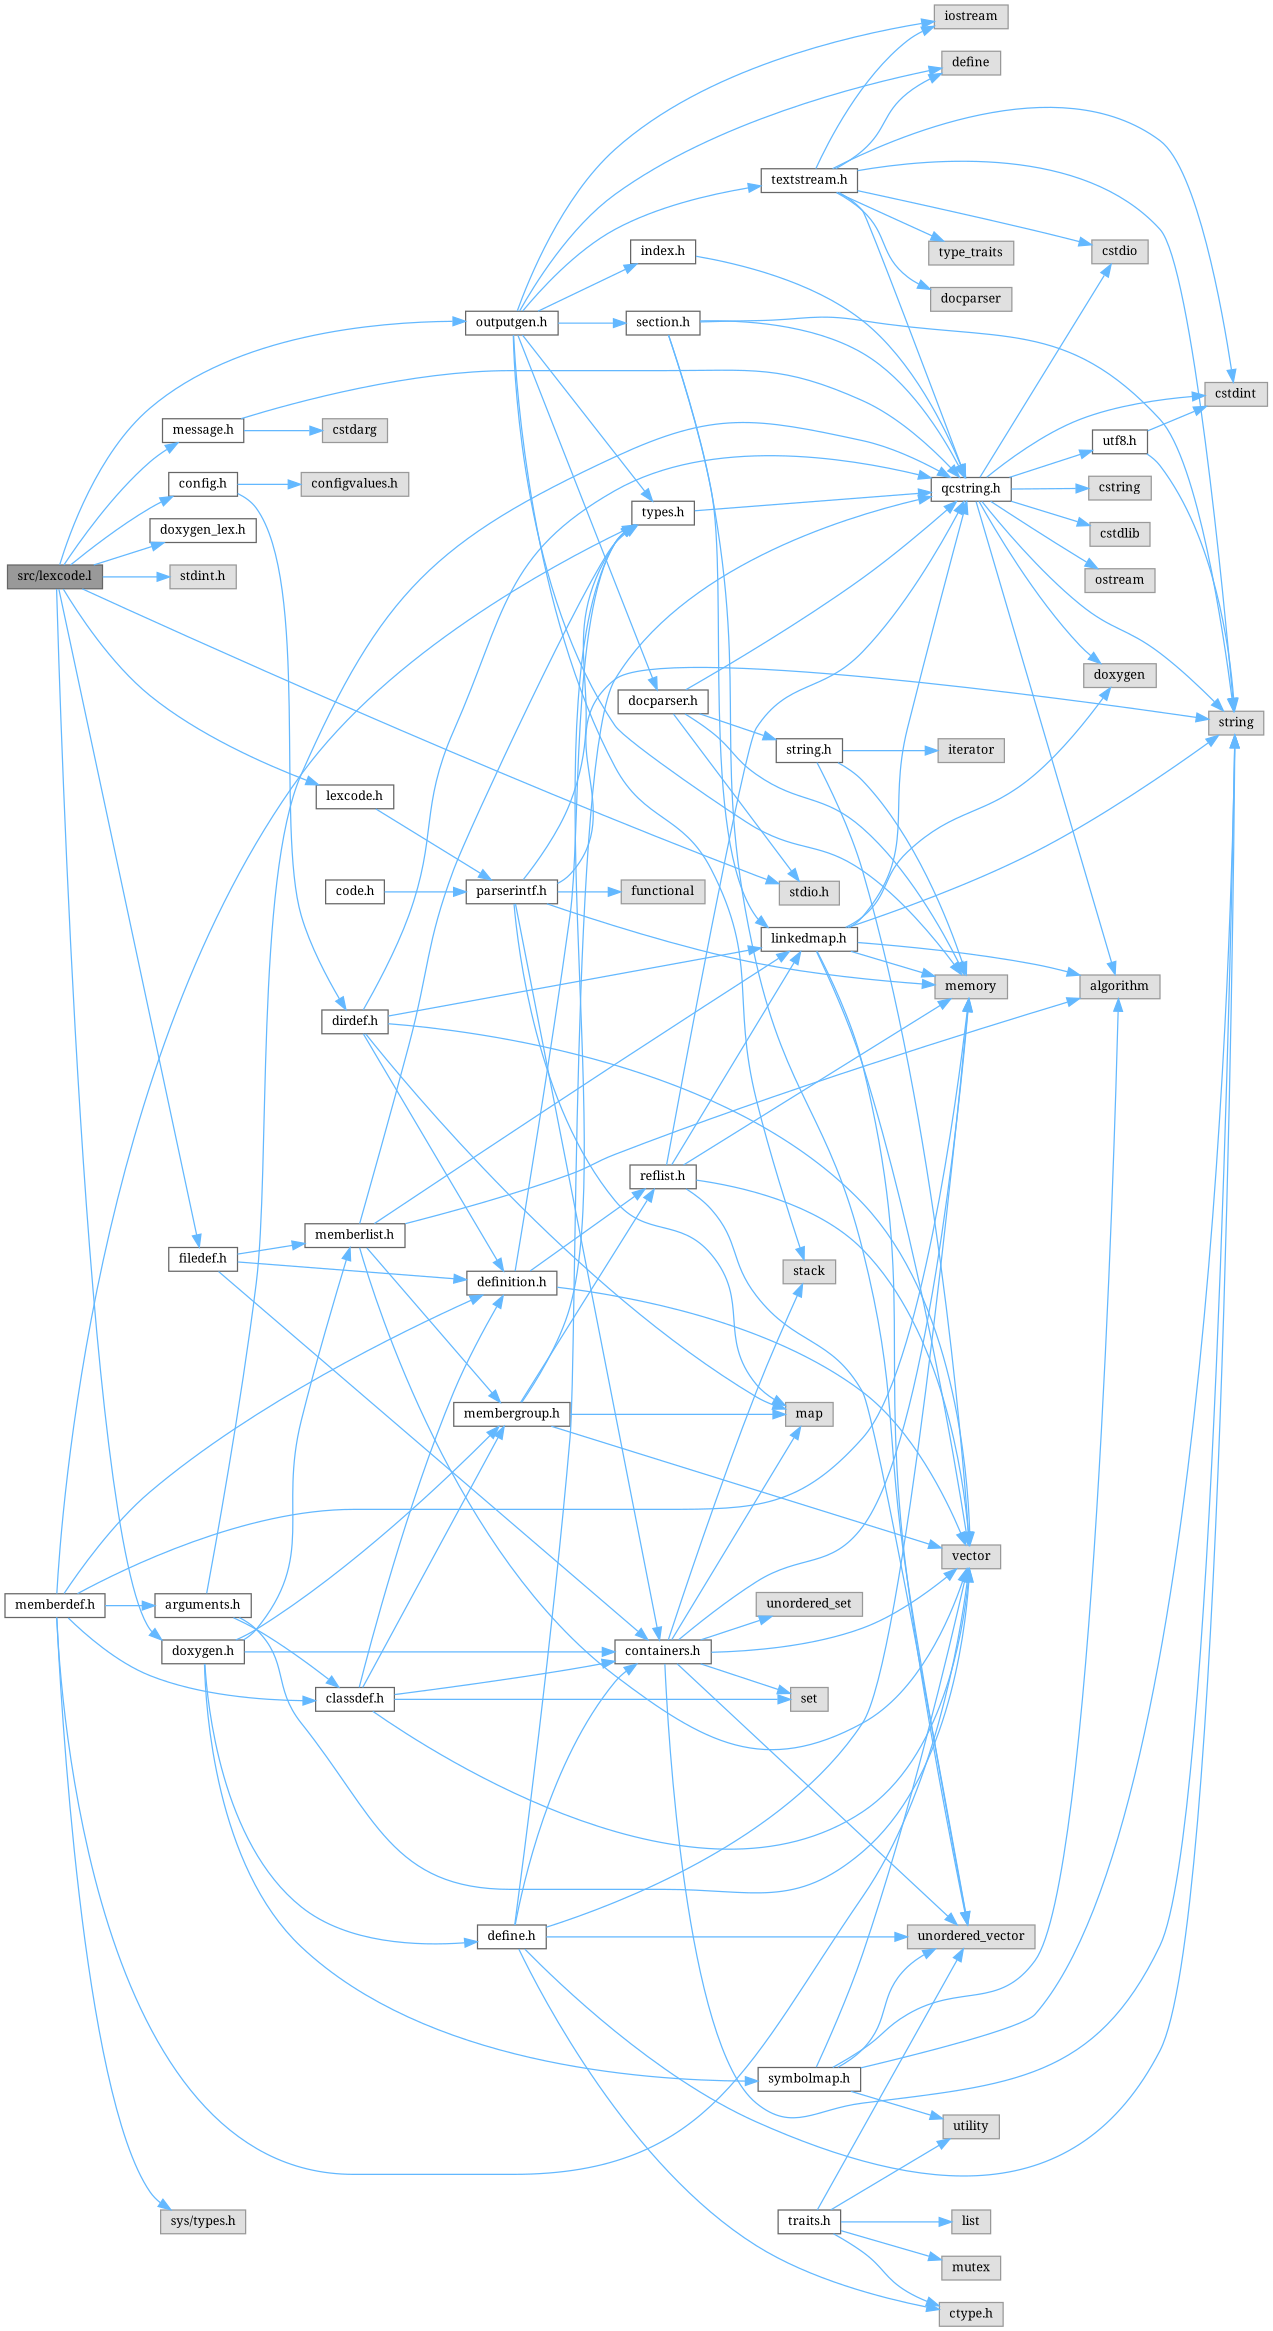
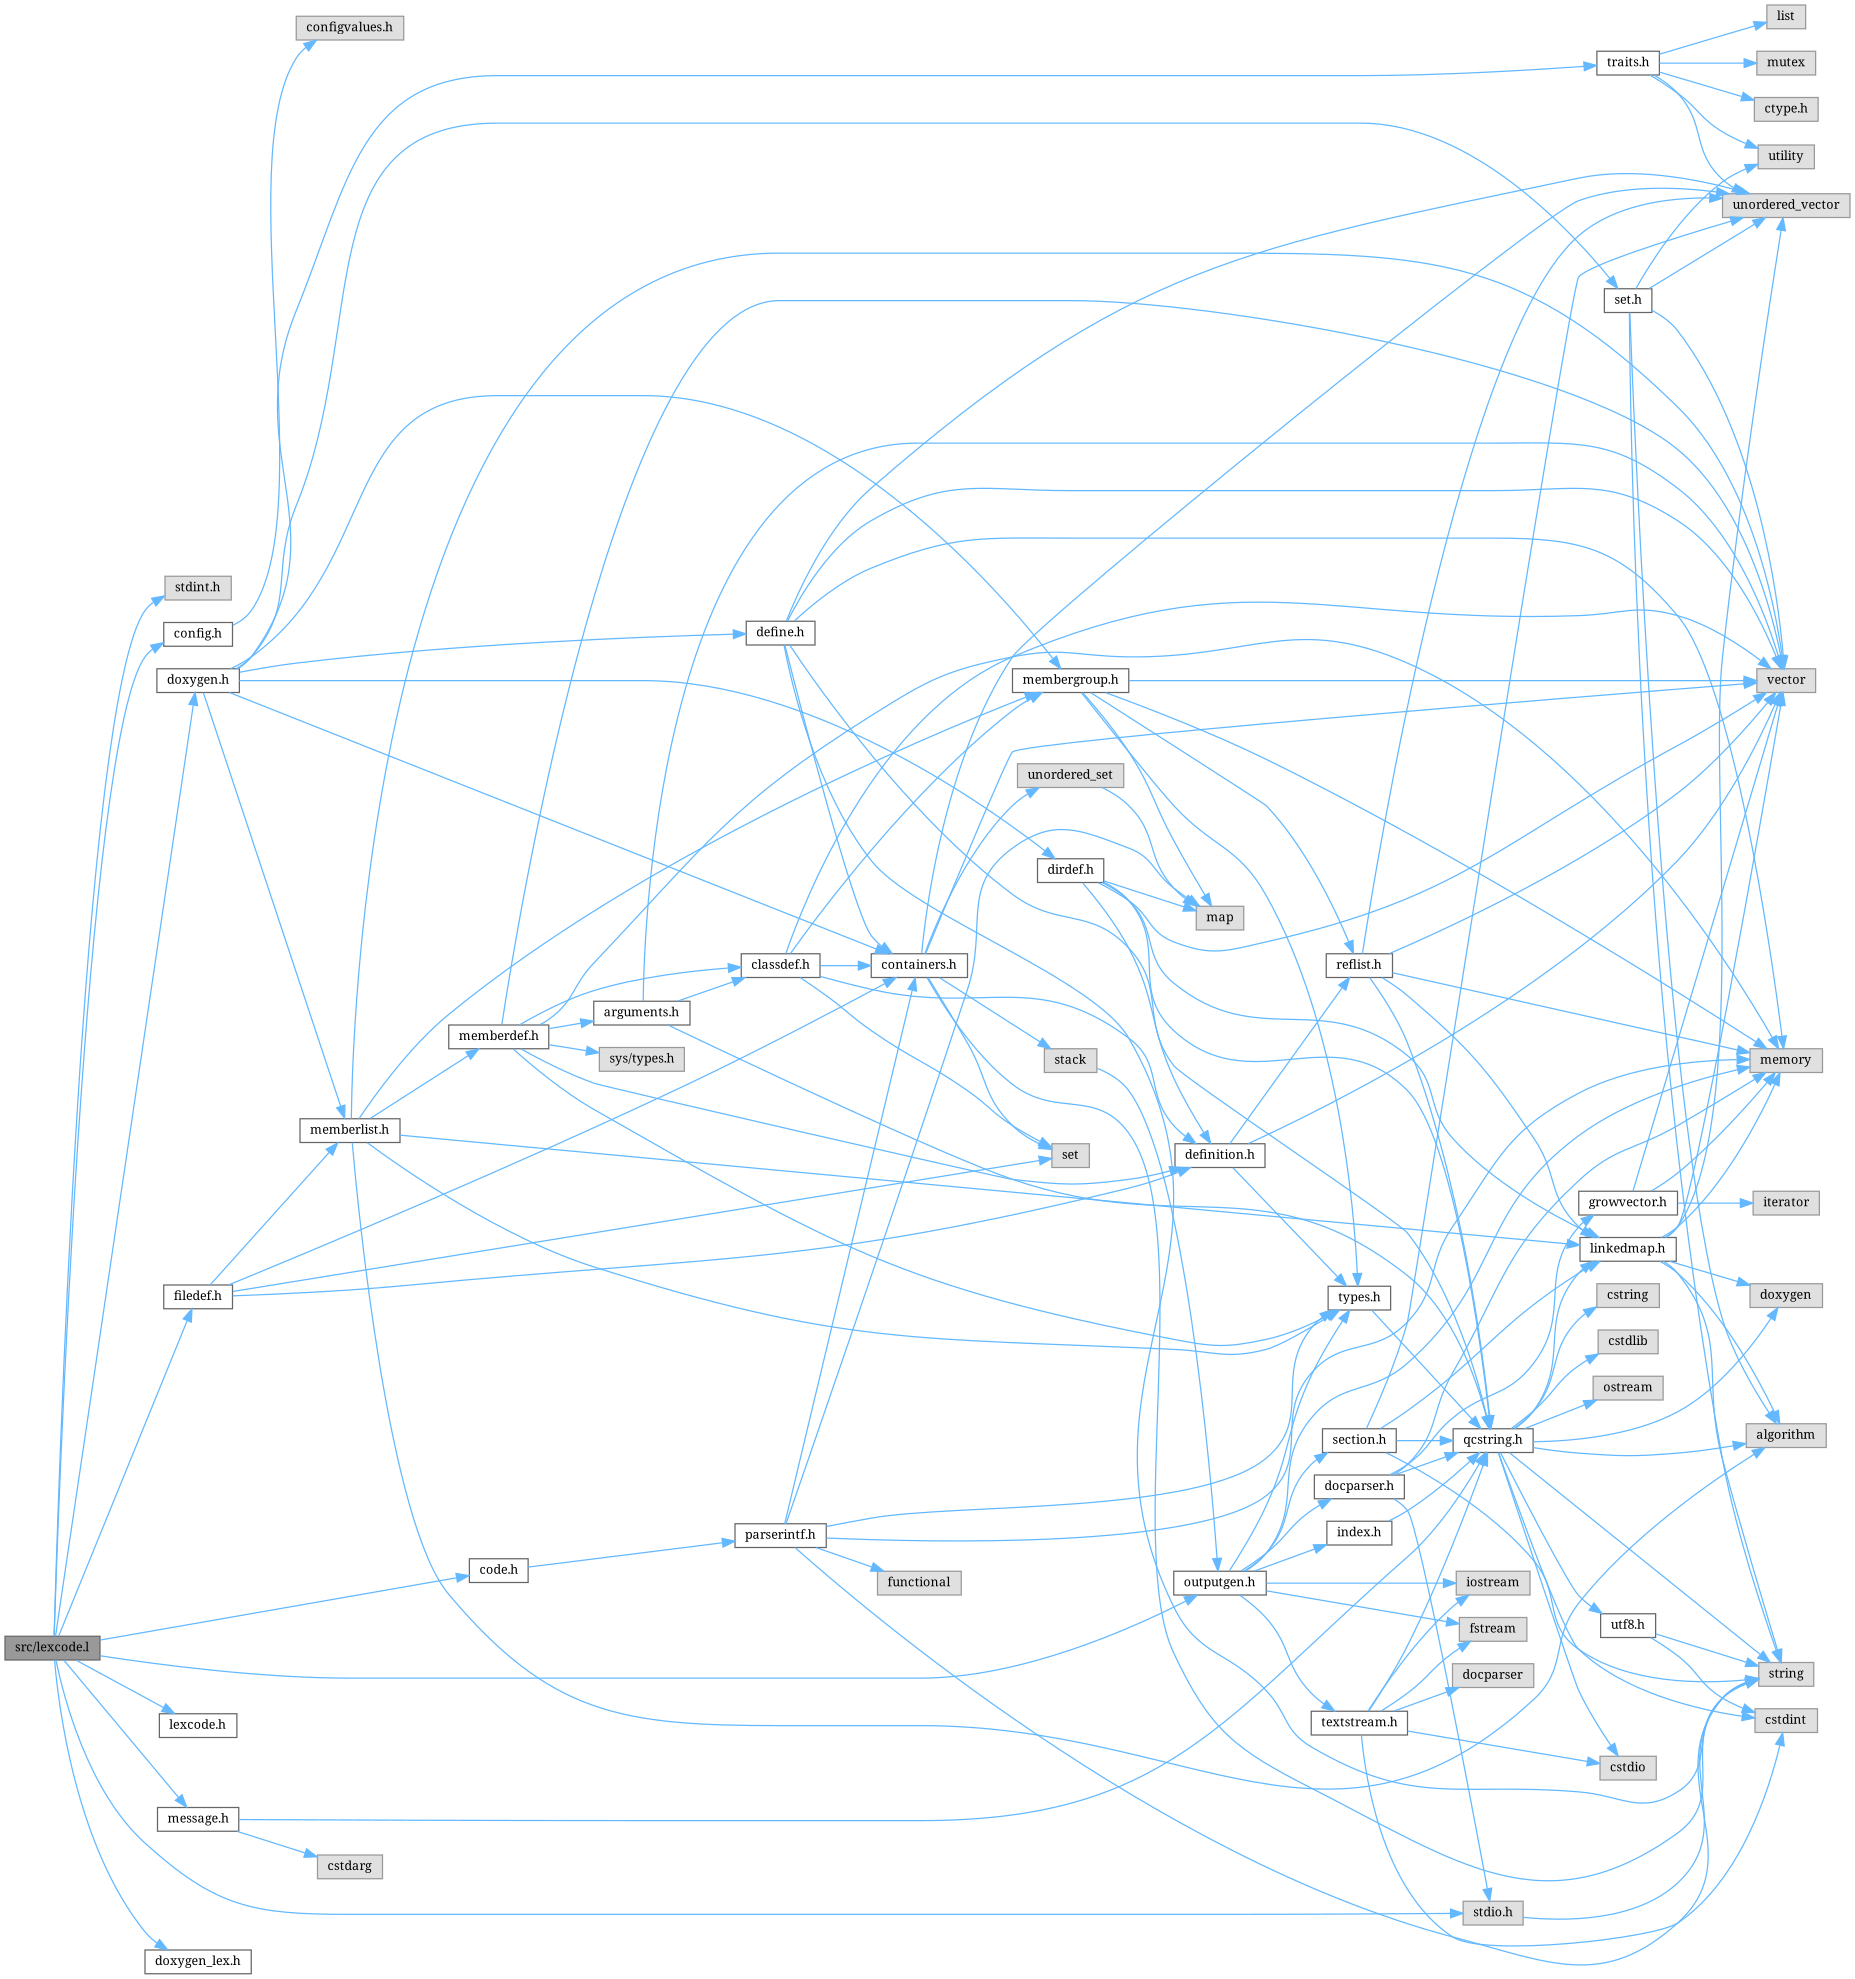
node "define": label "define" -> "fstream"
edge "doxygen.h" -> "traits.h": added
node "type_traits": removed
edge "textstream.h" -> "string": now "stdio.h" -> "string"
edge "linkedmap.h" -> "qcstring.h": reversed
edge "config.h" -> "dirdef.h": now "doxygen.h" -> "dirdef.h"
node "string.h": label "string.h" -> "growvector.h"
edge "outputgen.h" -> "stack": reversed
edge "lexcode.h" -> "parserintf.h": removed
edge "memberlist.h" -> "memberdef.h": added
edge "filedef.h" -> "set": added
edge "containers.h" -> "memory": now "membergroup.h" -> "memory"
edge "containers.h" -> "map": now "unordered_set" -> "map"
edge "src/lexcode.l" -> "code.h": added
node "symbolmap.h": label "symbolmap.h" -> "set.h"
edge "define.h" -> "ctype.h": now "define.h" -> "vector"
